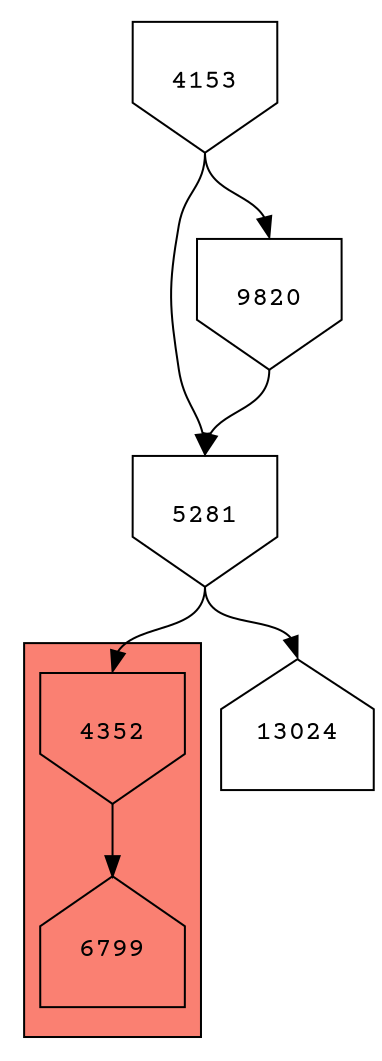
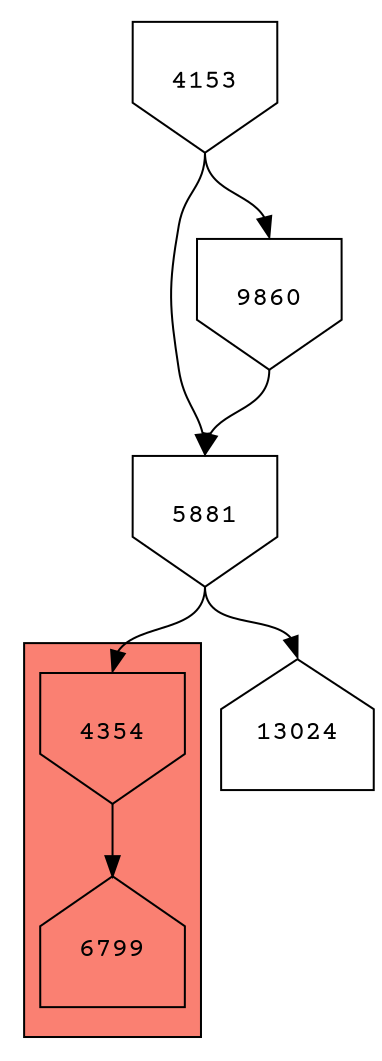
node "9820": label "9820" -> "9860"
node "5281": label "5281" -> "5881"
node "4352": label "4352" -> "4354"
